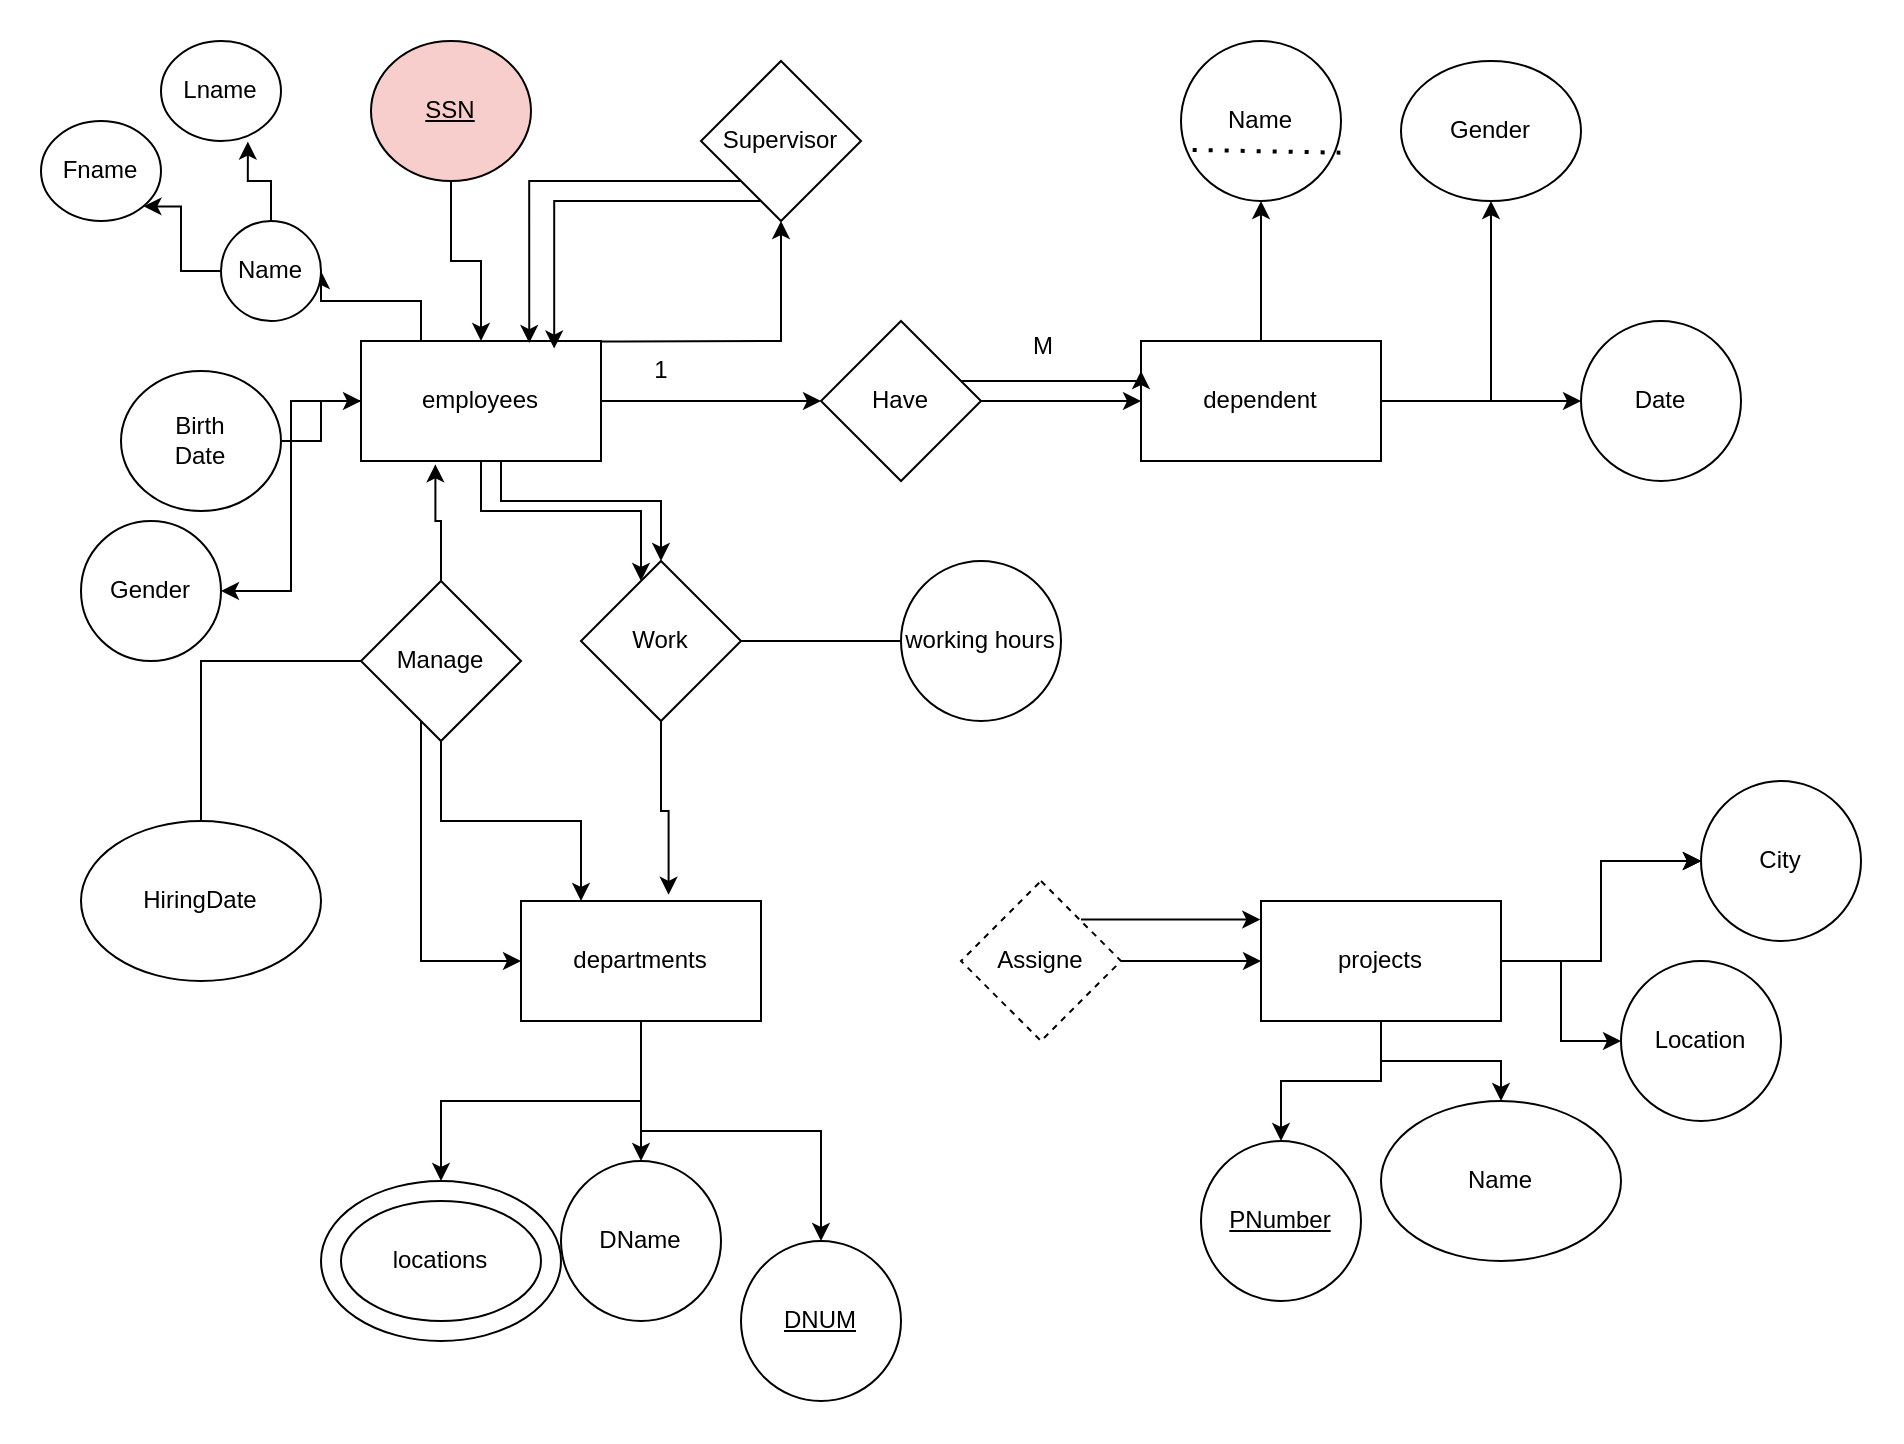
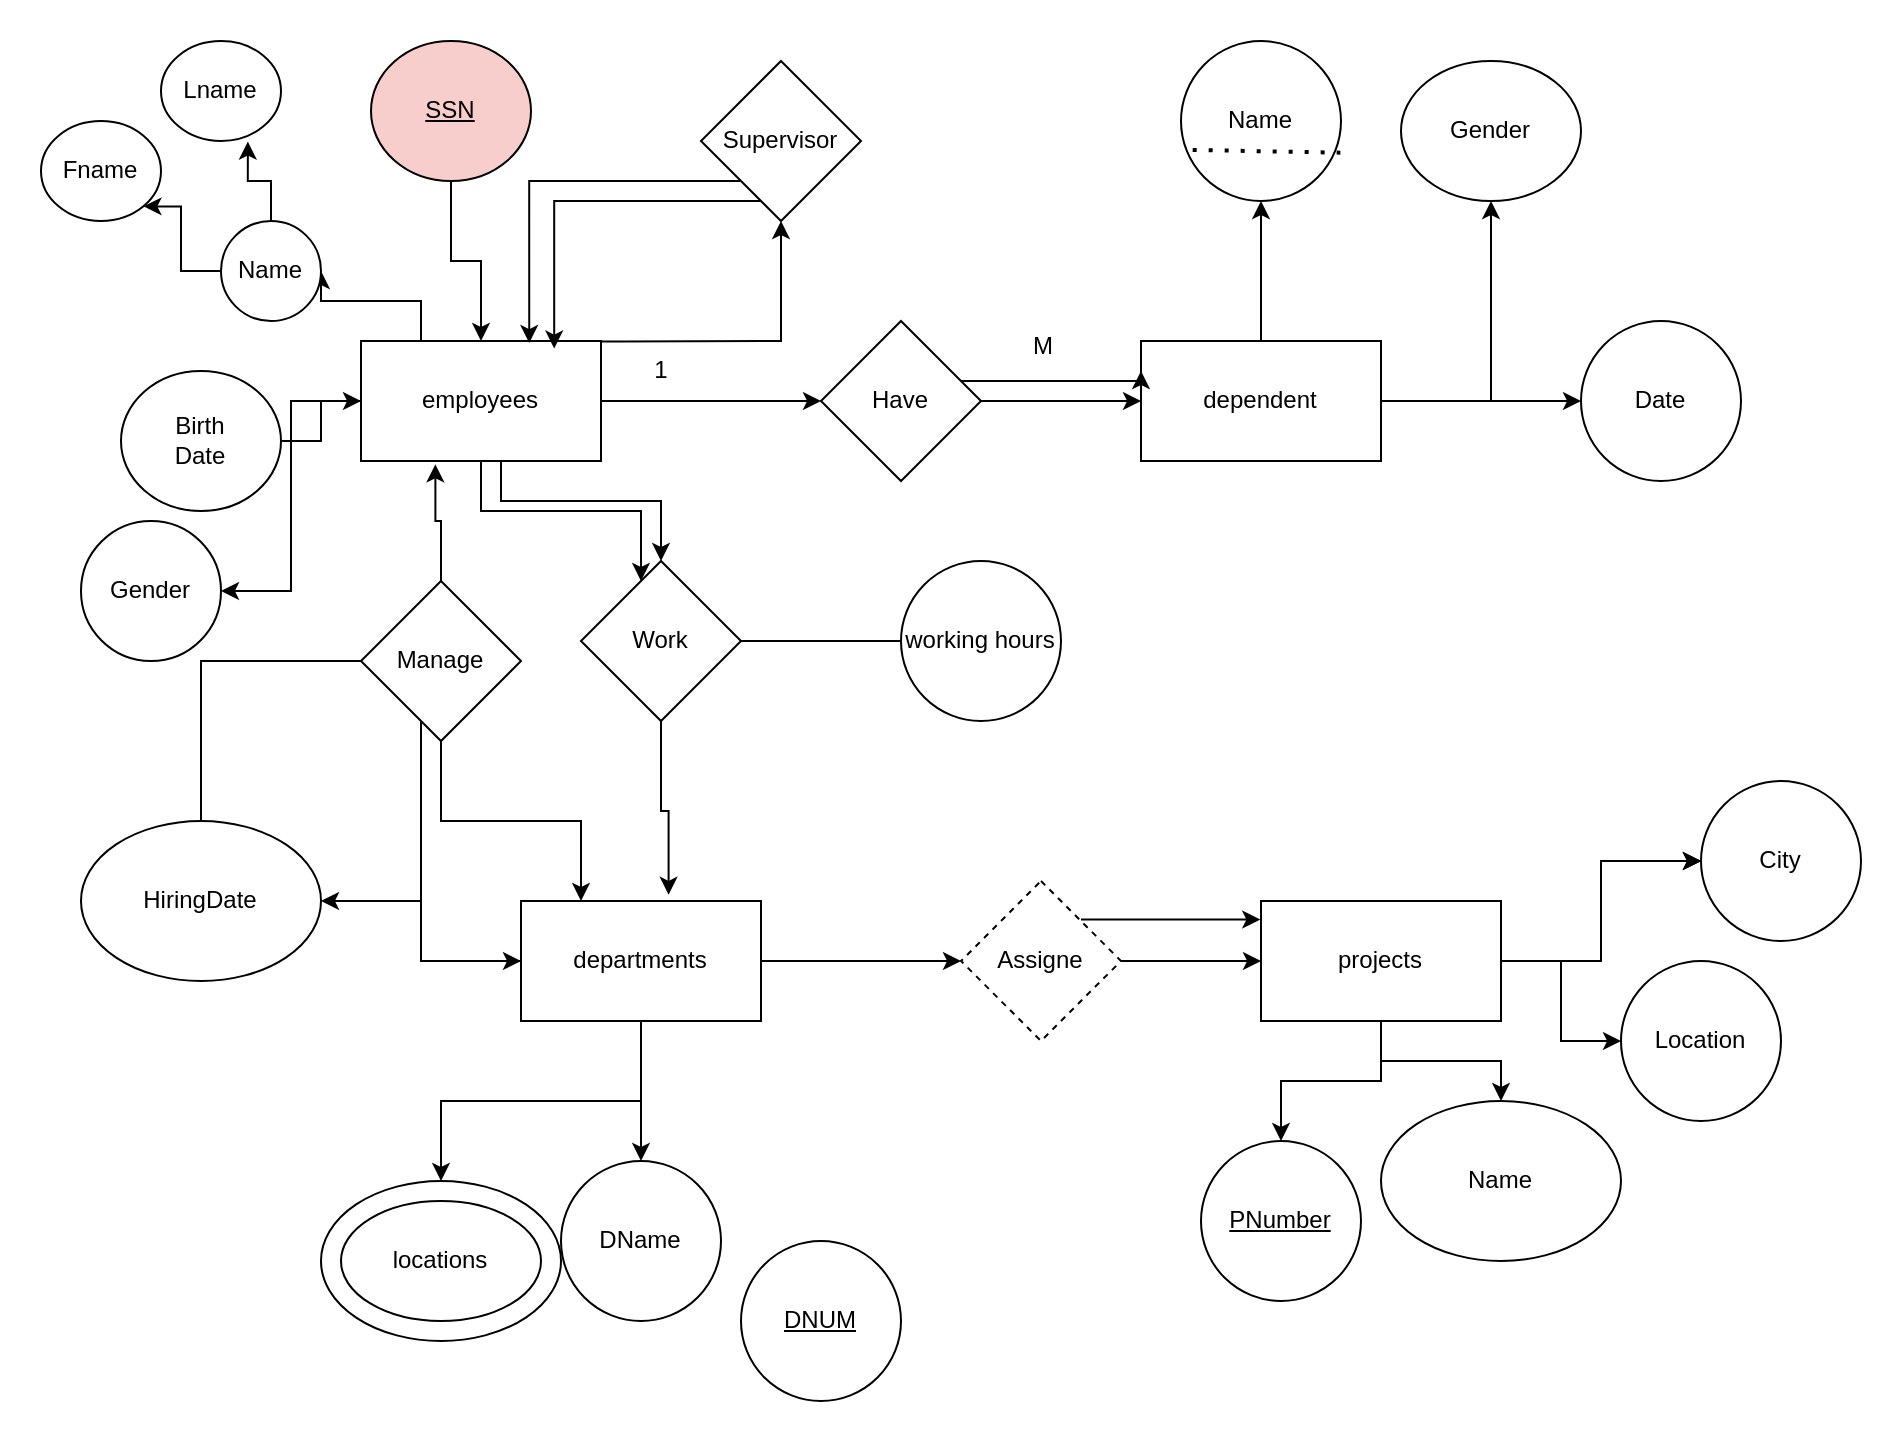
edge "departments" -> "Assigne": added
edge "departments" -> "DNUM": now "departments" -> "HiringDate"
